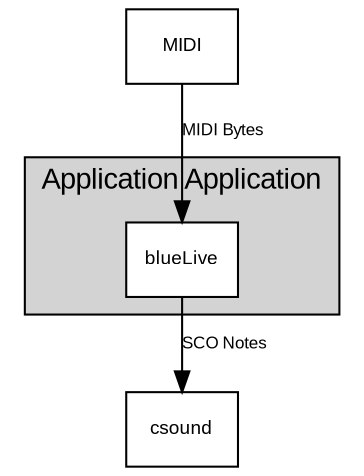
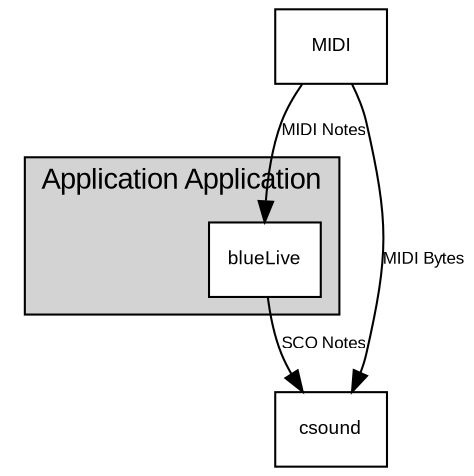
edge "MIDI" -> "blueLive": label "MIDI Bytes" -> "MIDI Notes"
edge "MIDI" -> "csound": added, label "MIDI Bytes"
